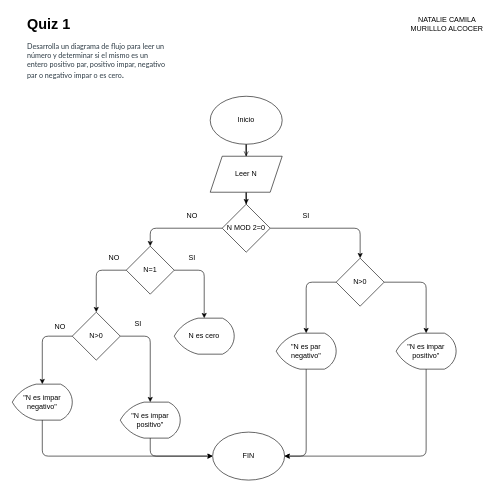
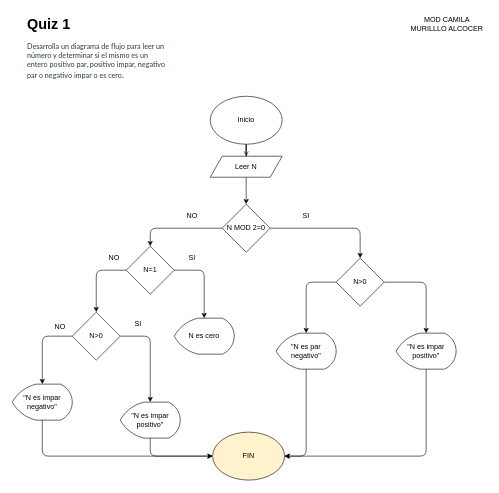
node "NATALIE CAMILA MURILLLO ALCOCER": label "NATALIE CAMILA MURILLLO ALCOCER" -> "MOD CAMILA MURILLLO ALCOCER"
node "Leer N": size 72x36 -> 72x21
node "FIN": fillcolor #ffffff -> #fff2cc
